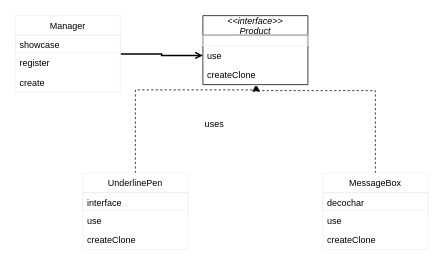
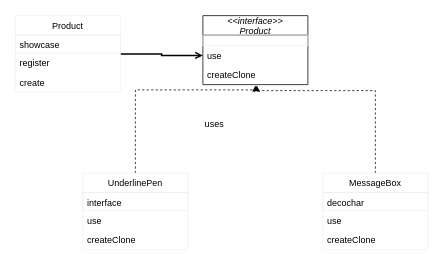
node "Manager": label "Manager" -> "Product"
